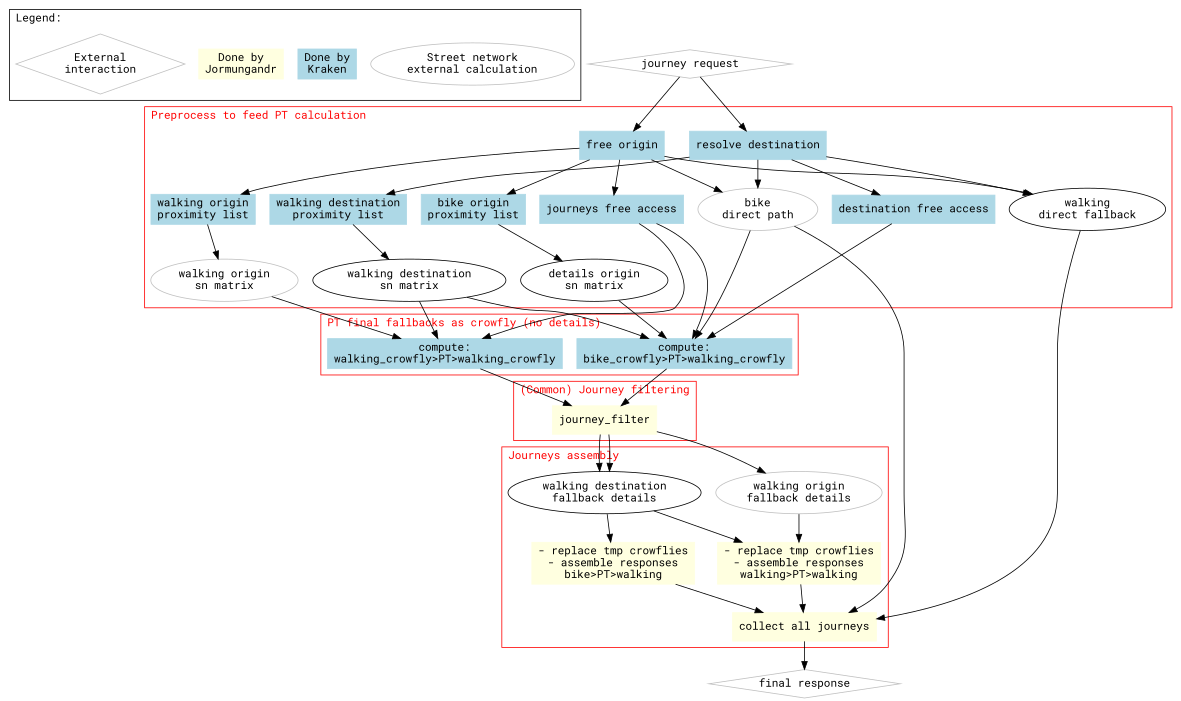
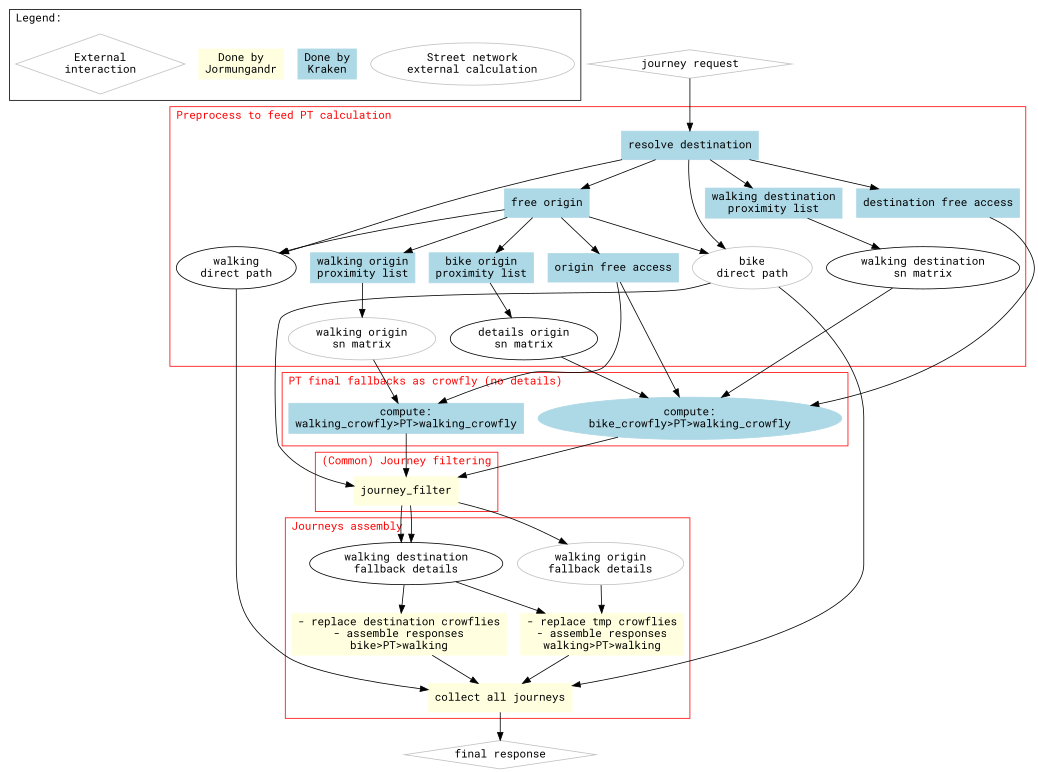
edge "journey request" -> "free origin": now "resolve destination" -> "free origin"
node "journeys free access": label "journeys free access" -> "origin free access"
node "walking direct fallback": label "walking direct fallback" -> "walking direct path"
edge "bike direct path" -> "compute: bike_crowfly>PT>walking_crowfly": now "bike direct path" -> "journey_filter"
edge "walking destination sn matrix" -> "compute: walking_crowfly>PT>walking_crowfly": removed
node "compute: bike_crowfly>PT>walking_crowfly": shape box -> ellipse
node "- replace tmp crowflies - assemble responses bike>PT>walking": label "- replace tmp crowflies - assemble responses bike>PT>walking" -> "- replace destination crowflies - assemble responses bike>PT>walking"
